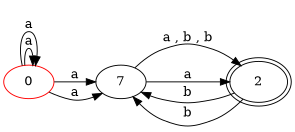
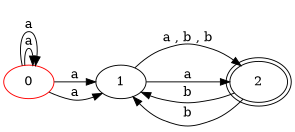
node "7": label "7" -> "1"
